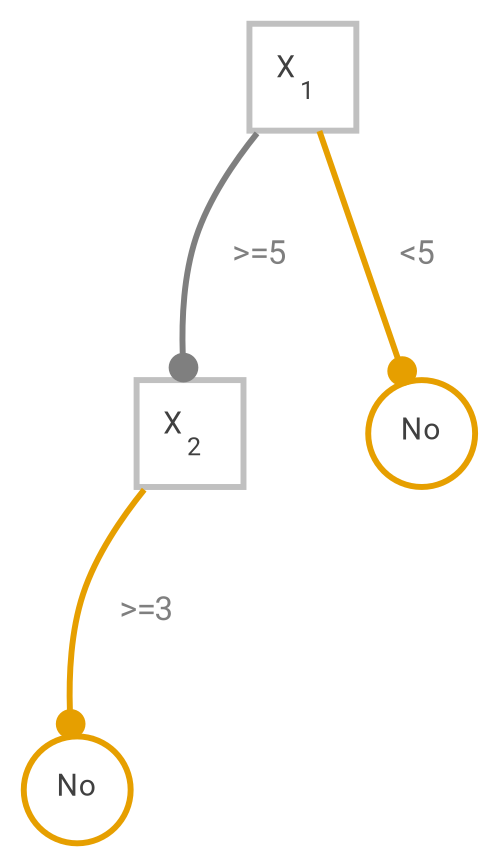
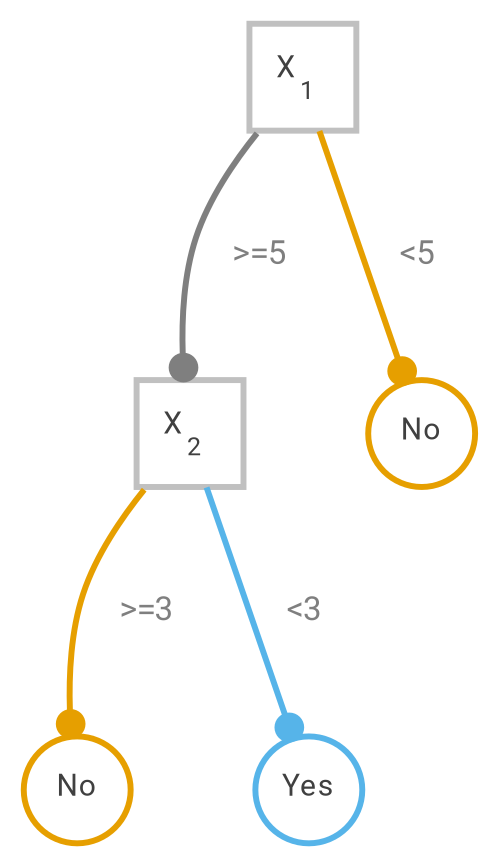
node "Yes": added
